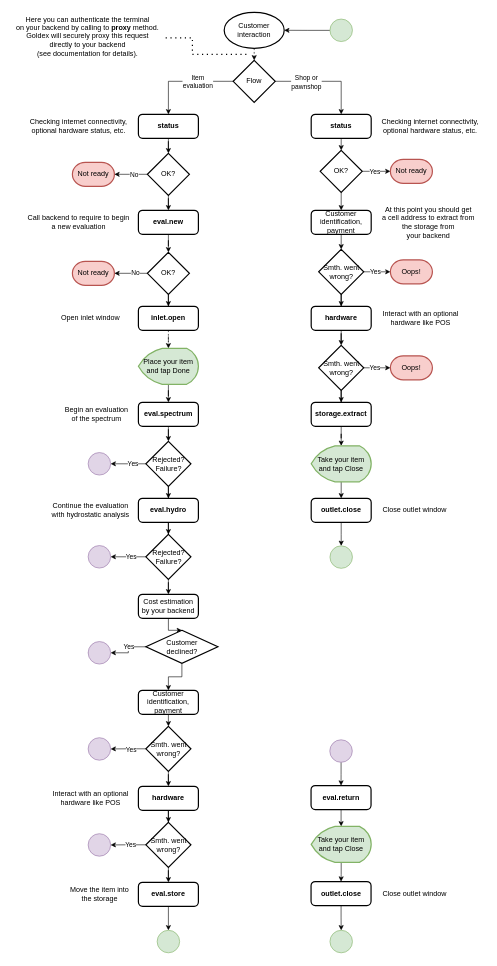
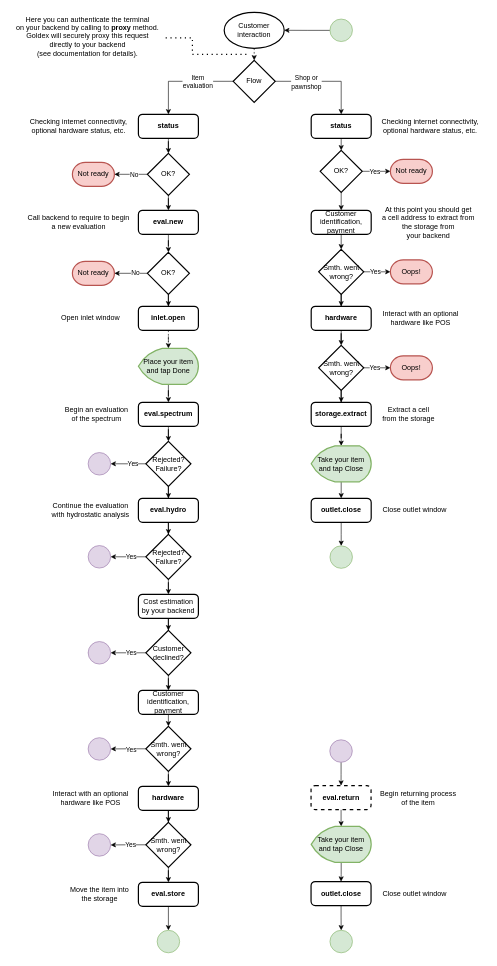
node "Extract a cell from the storage": added
node "Customer declined?": size 72x33 -> 45x45
node "eval.return": style solid -> dashed
node "Begin returning process of the item": added
